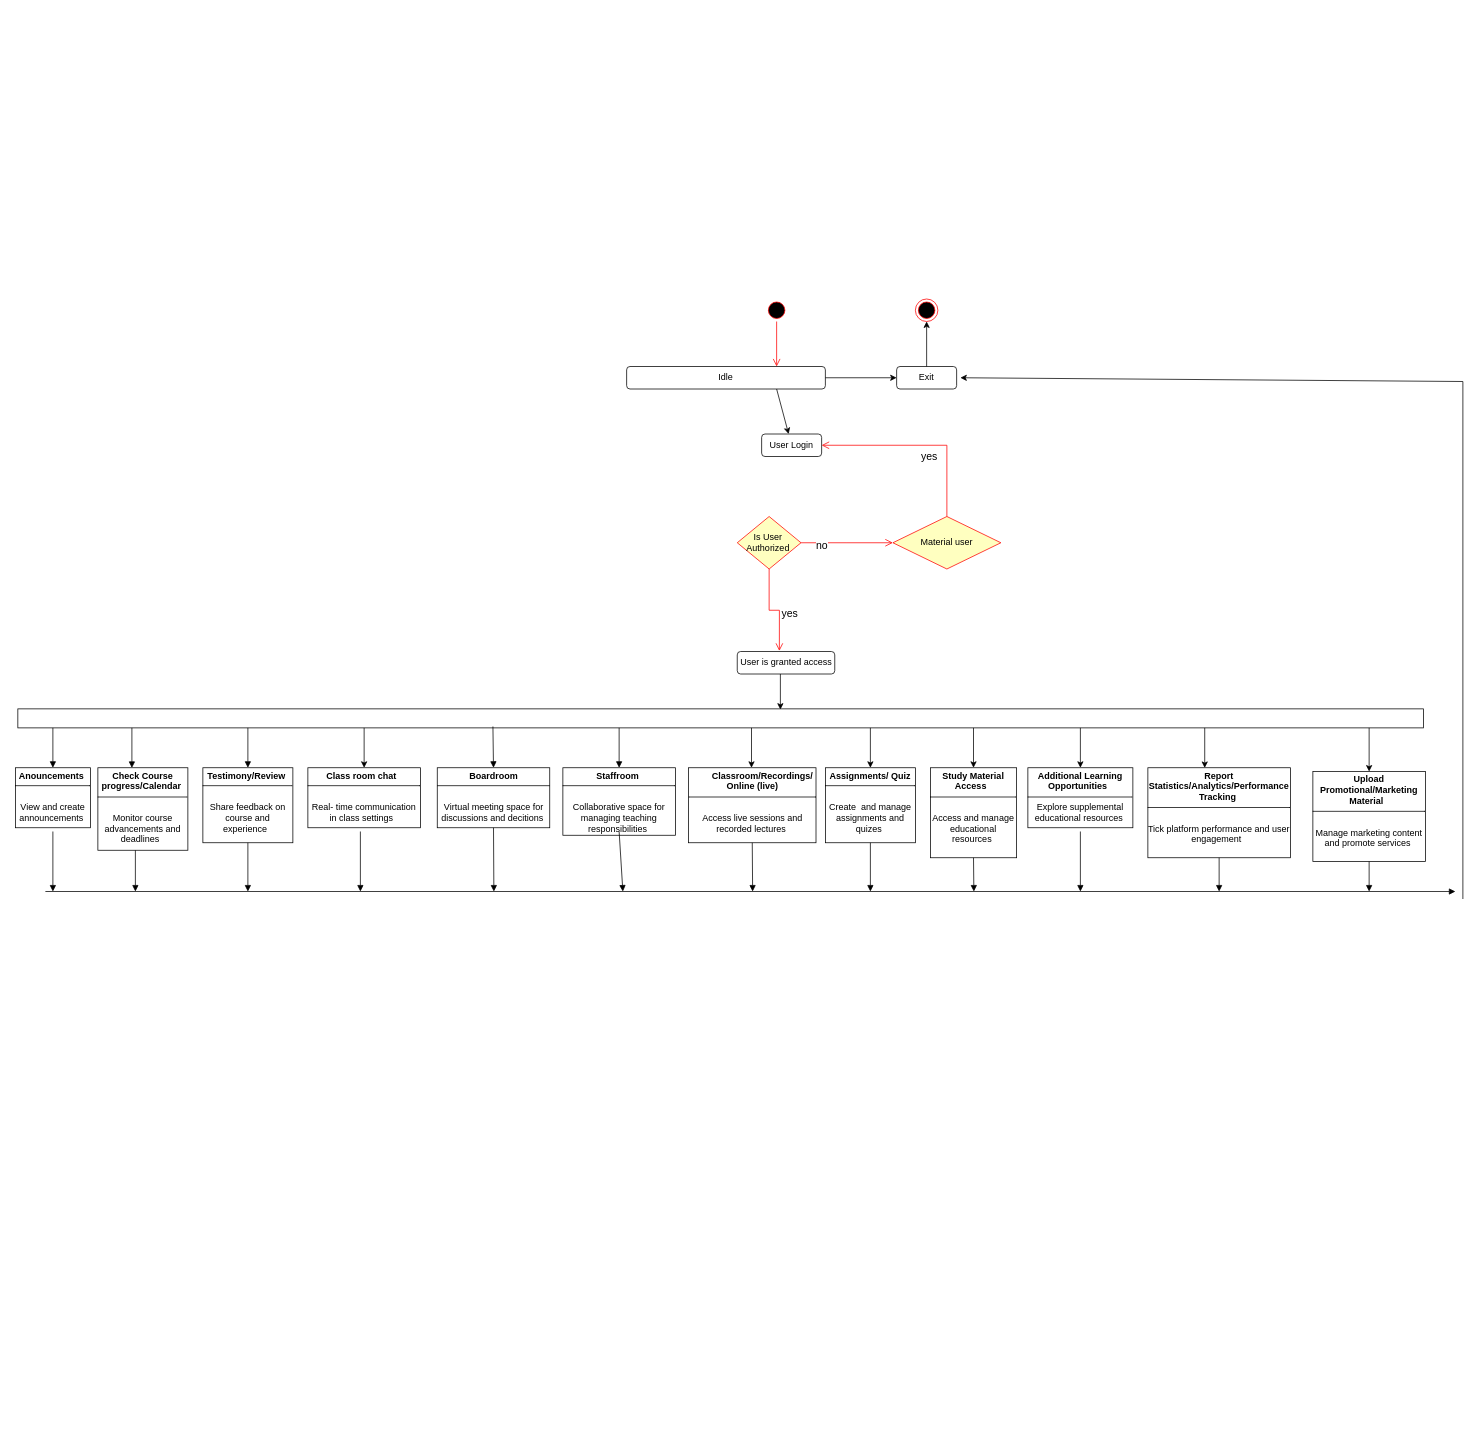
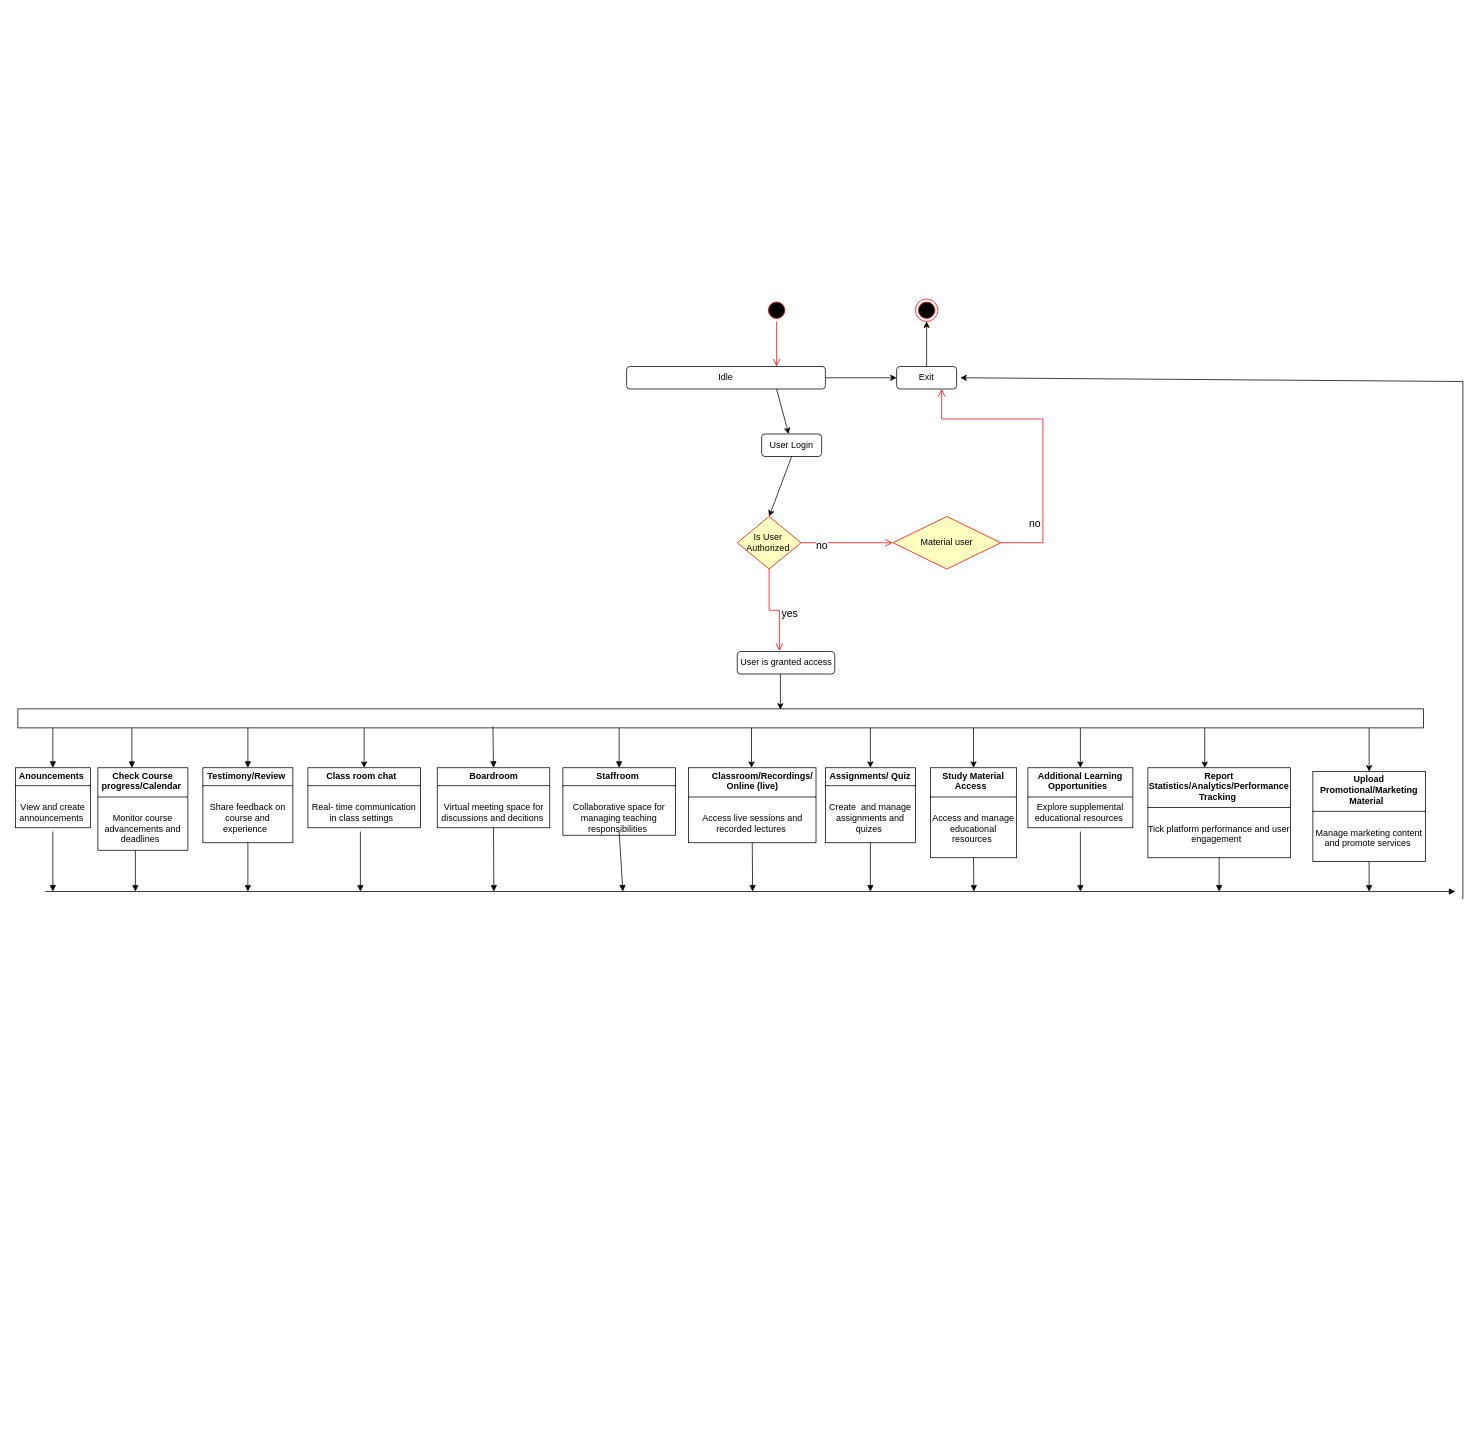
edge "Material user" -> "User Login": removed, label "yes"
edge "User Login" -> "Is User Authorized": added
edge "Material user" -> "Exit": added, label "no"
